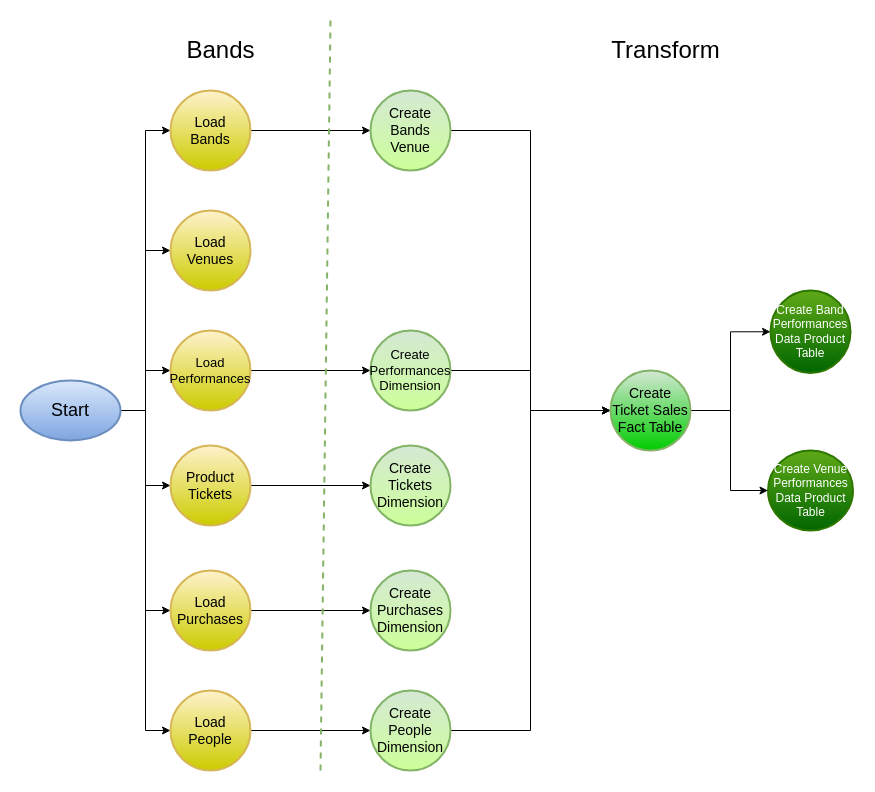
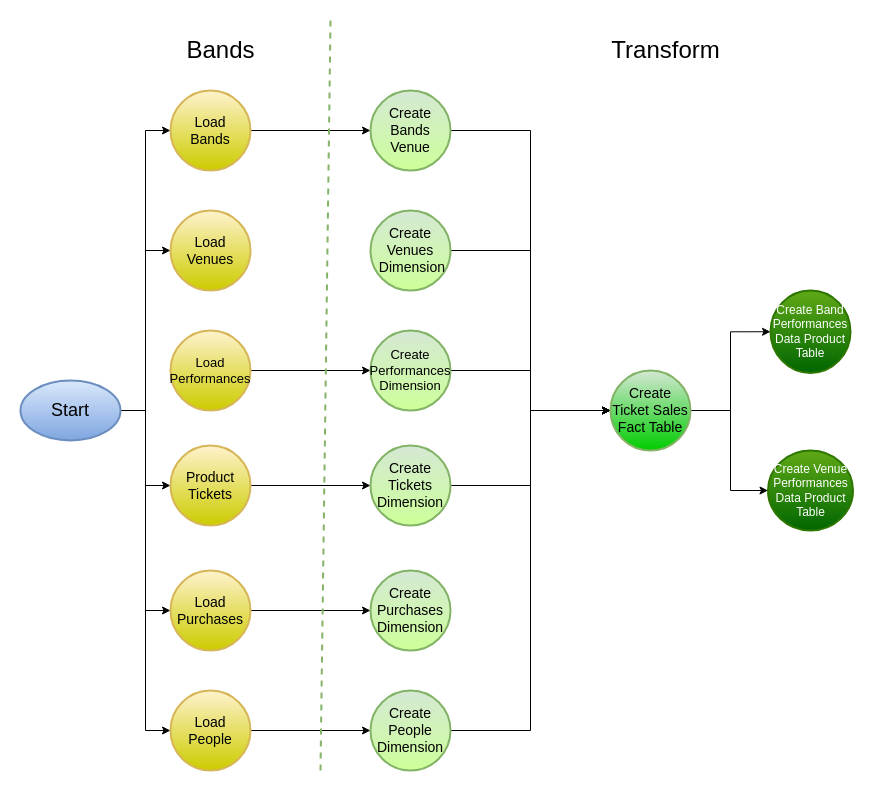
node "Create Venues Dimension": added
edge "Create Venues Dimension" -> "Create Ticket Sales Fact Table": added
edge "Start" -> "Load Performances": removed
edge "Create Tickets Dimension" -> "Create Ticket Sales Fact Table": added
